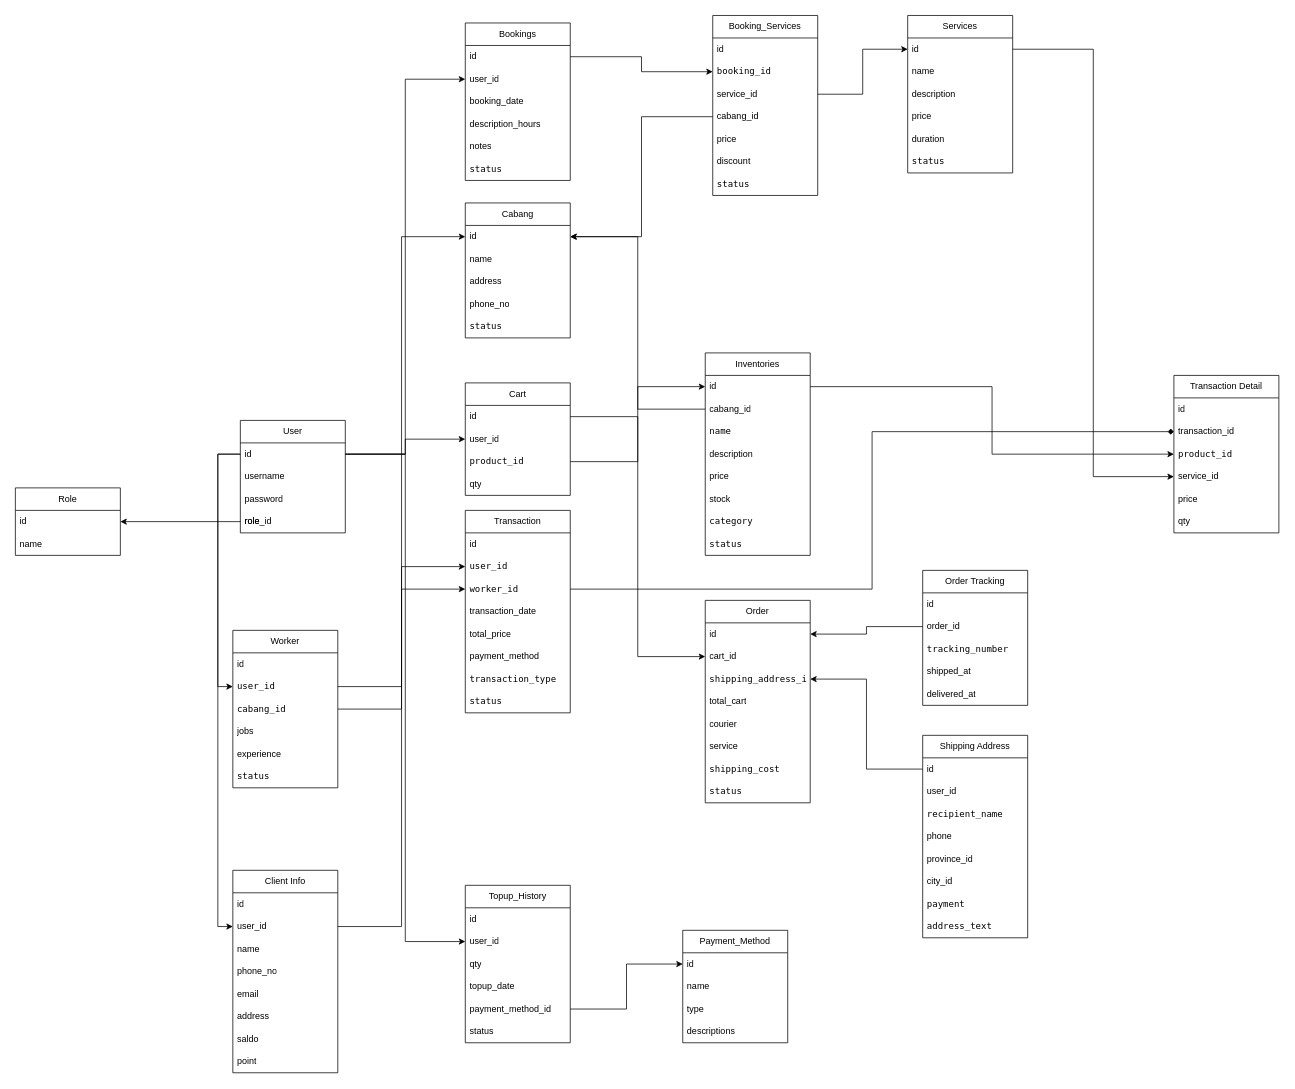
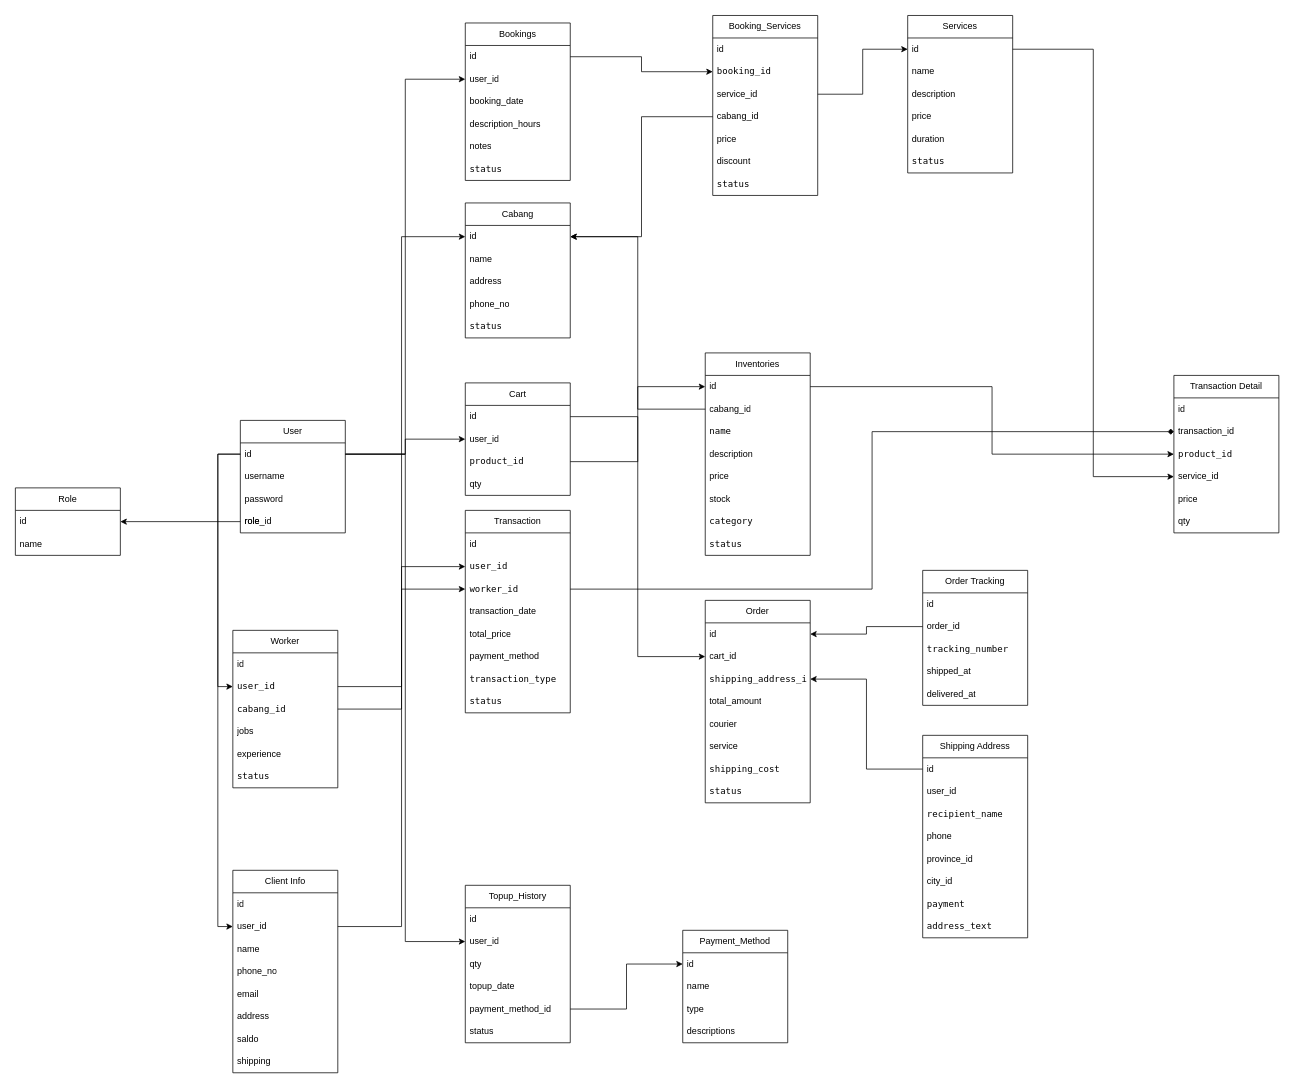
node "total_cart": label "total_cart" -> "total_amount"
node "point": label "point" -> "shipping"
